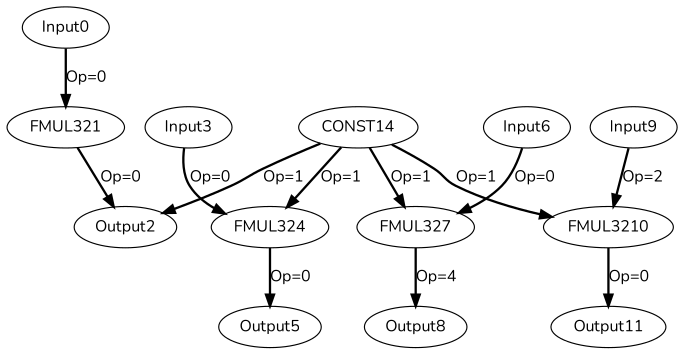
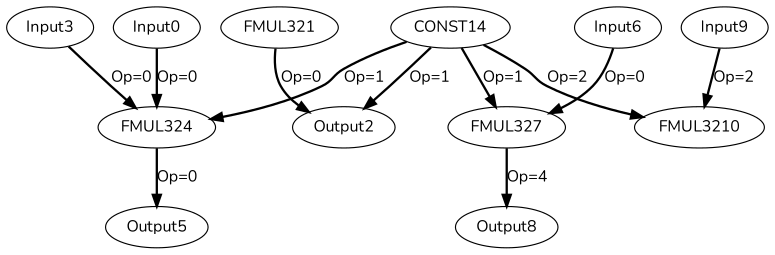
edge "Input0" -> "FMUL321": now "Input0" -> "FMUL324"
edge "CONST14" -> "FMUL3210": label "Op=1" -> "Op=2"
node "Output11": removed
